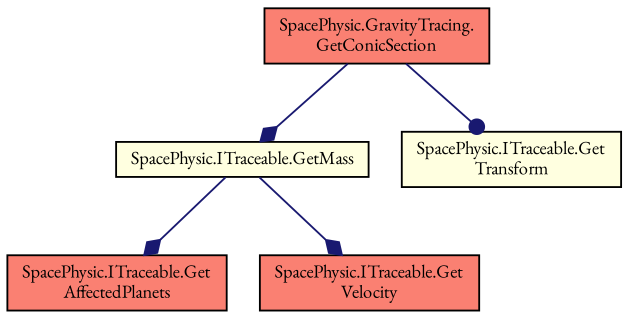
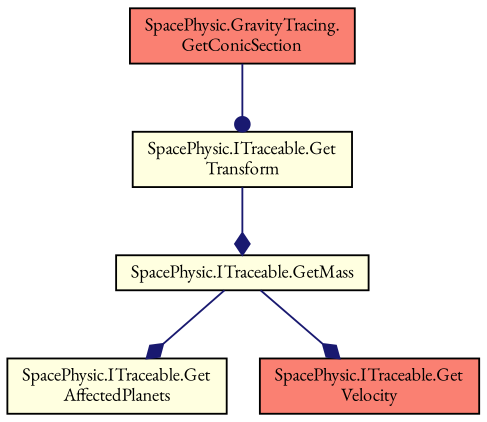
edge "SpacePhysic.GravityTracing. GetConicSection" -> "SpacePhysic.ITraceable.GetMass": now "SpacePhysic.ITraceable.Get Transform" -> "SpacePhysic.ITraceable.GetMass"
node "SpacePhysic.ITraceable.Get AffectedPlanets": fillcolor salmon -> lightyellow
